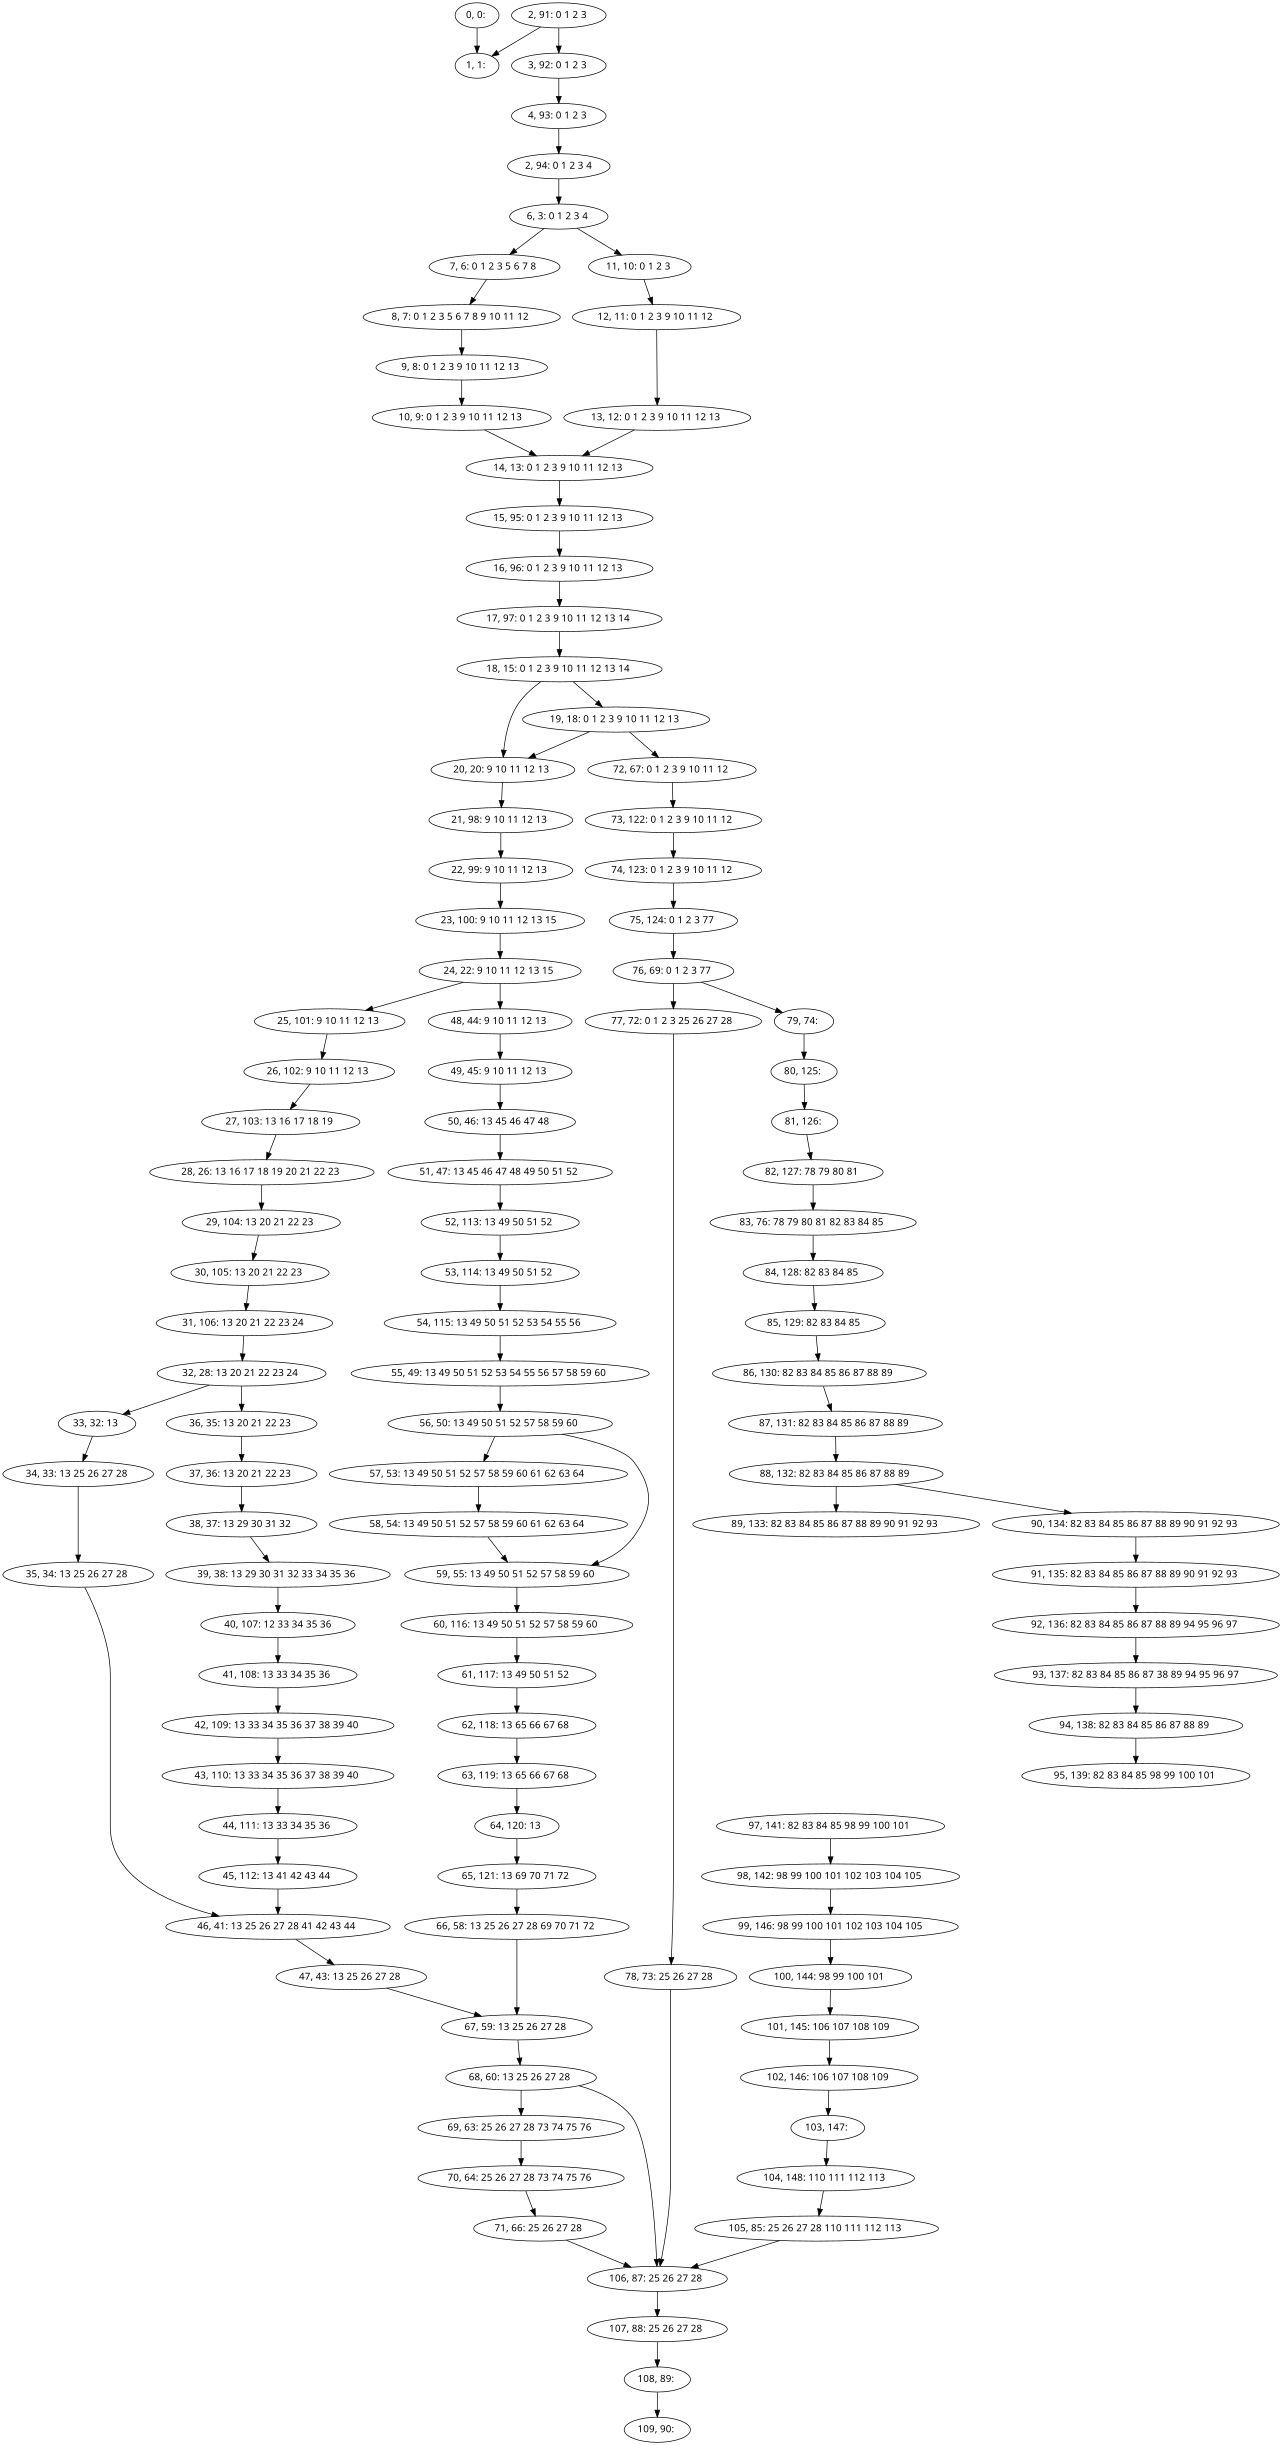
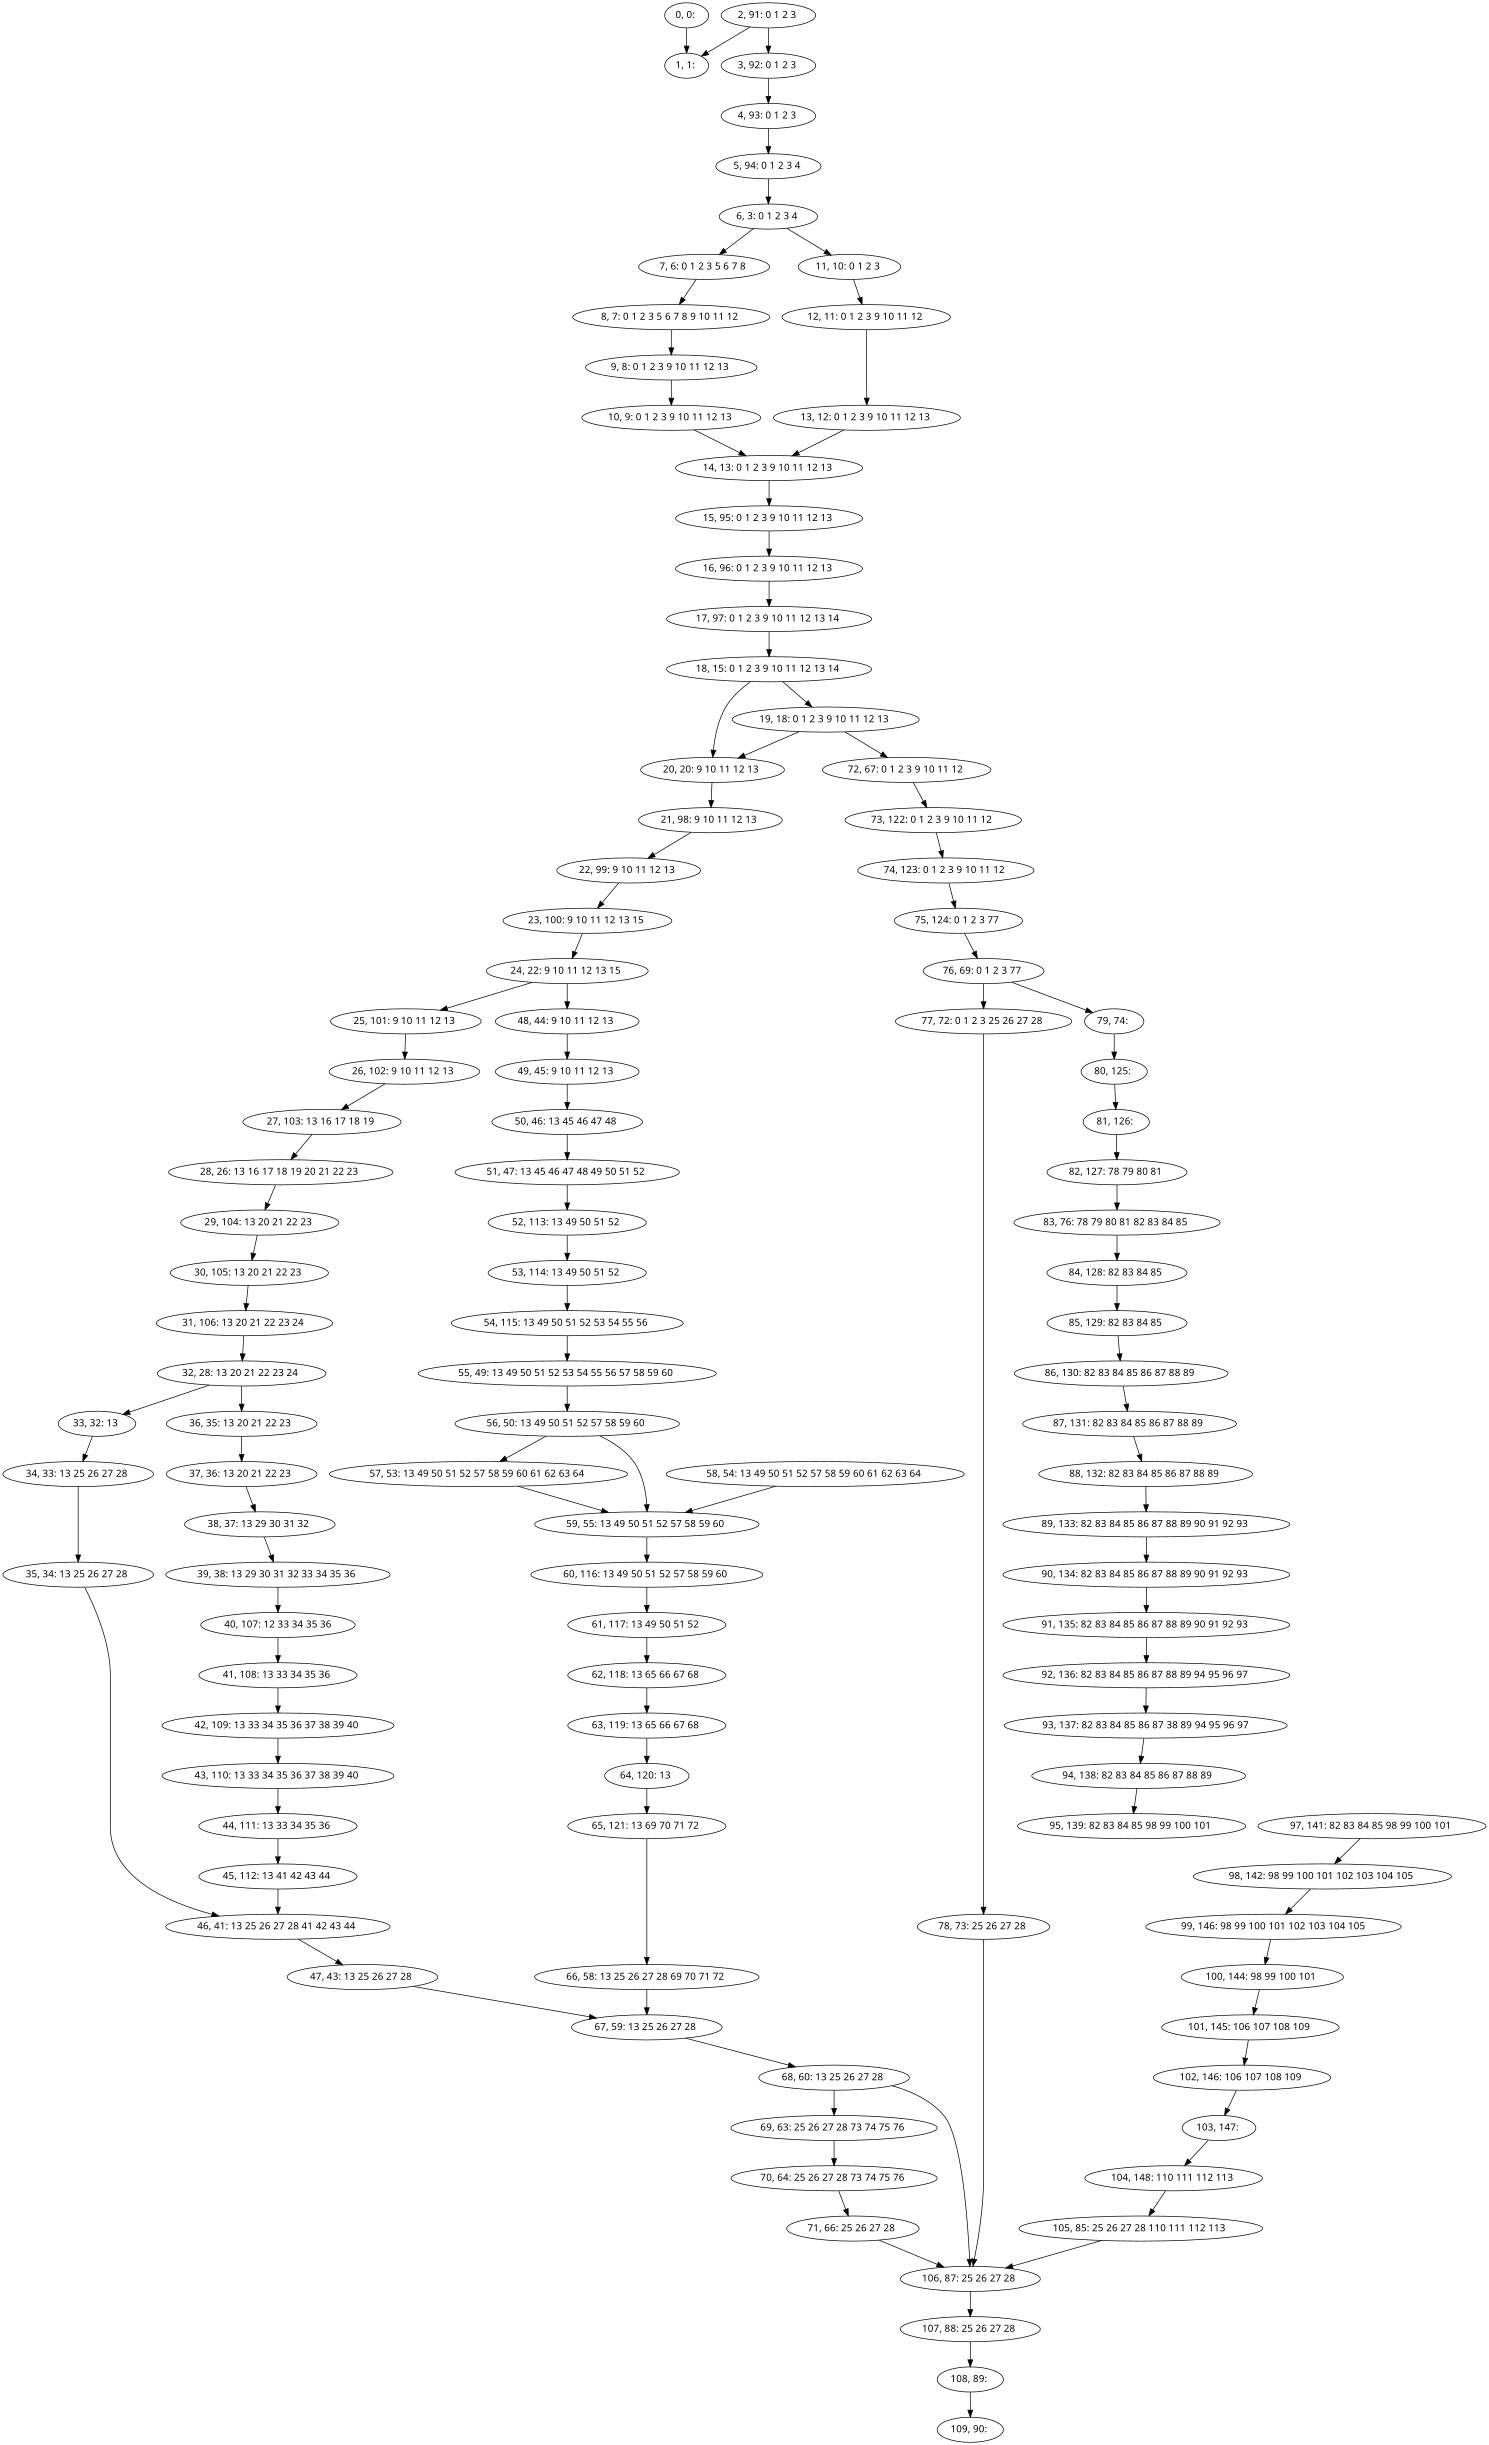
node "2, 94: 0 1 2 3 4": label "2, 94: 0 1 2 3 4" -> "5, 94: 0 1 2 3 4"
edge "57, 53: 13 49 50 51 52 57 58 59 60 61 62 63 64" -> "58, 54: 13 49 50 51 52 57 58 59 60 61 62 63 64": now "57, 53: 13 49 50 51 52 57 58 59 60 61 62 63 64" -> "59, 55: 13 49 50 51 52 57 58 59 60"
edge "88, 132: 82 83 84 85 86 87 88 89" -> "90, 134: 82 83 84 85 86 87 88 89 90 91 92 93": now "89, 133: 82 83 84 85 86 87 88 89 90 91 92 93" -> "90, 134: 82 83 84 85 86 87 88 89 90 91 92 93"
